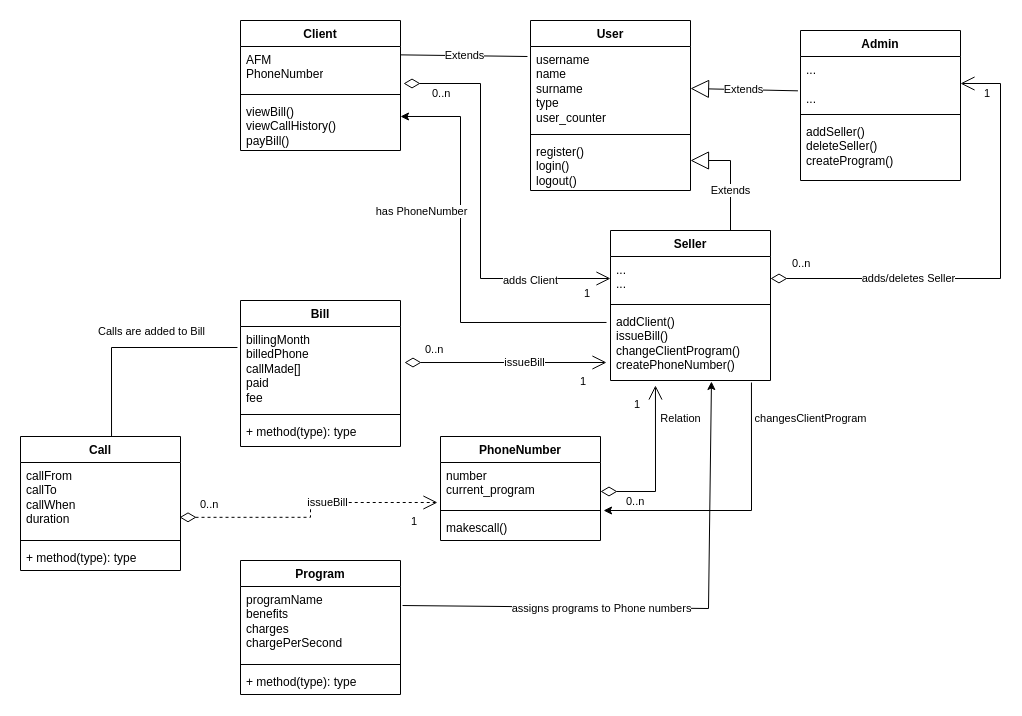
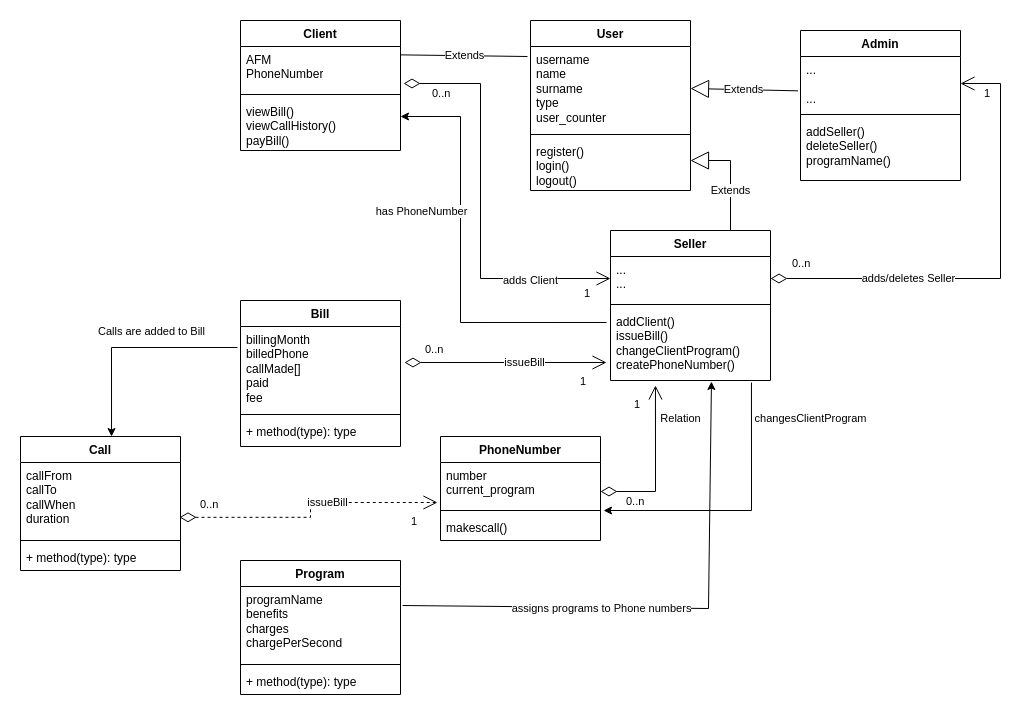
node "addSeller() deleteSeller() createProgram()": label "addSeller() deleteSeller() createProgram()" -> "addSeller() deleteSeller() programName()"
edge "billingMonth billedPhone callMade[] paid fee" -- "Call": arrowhead none -> classic
